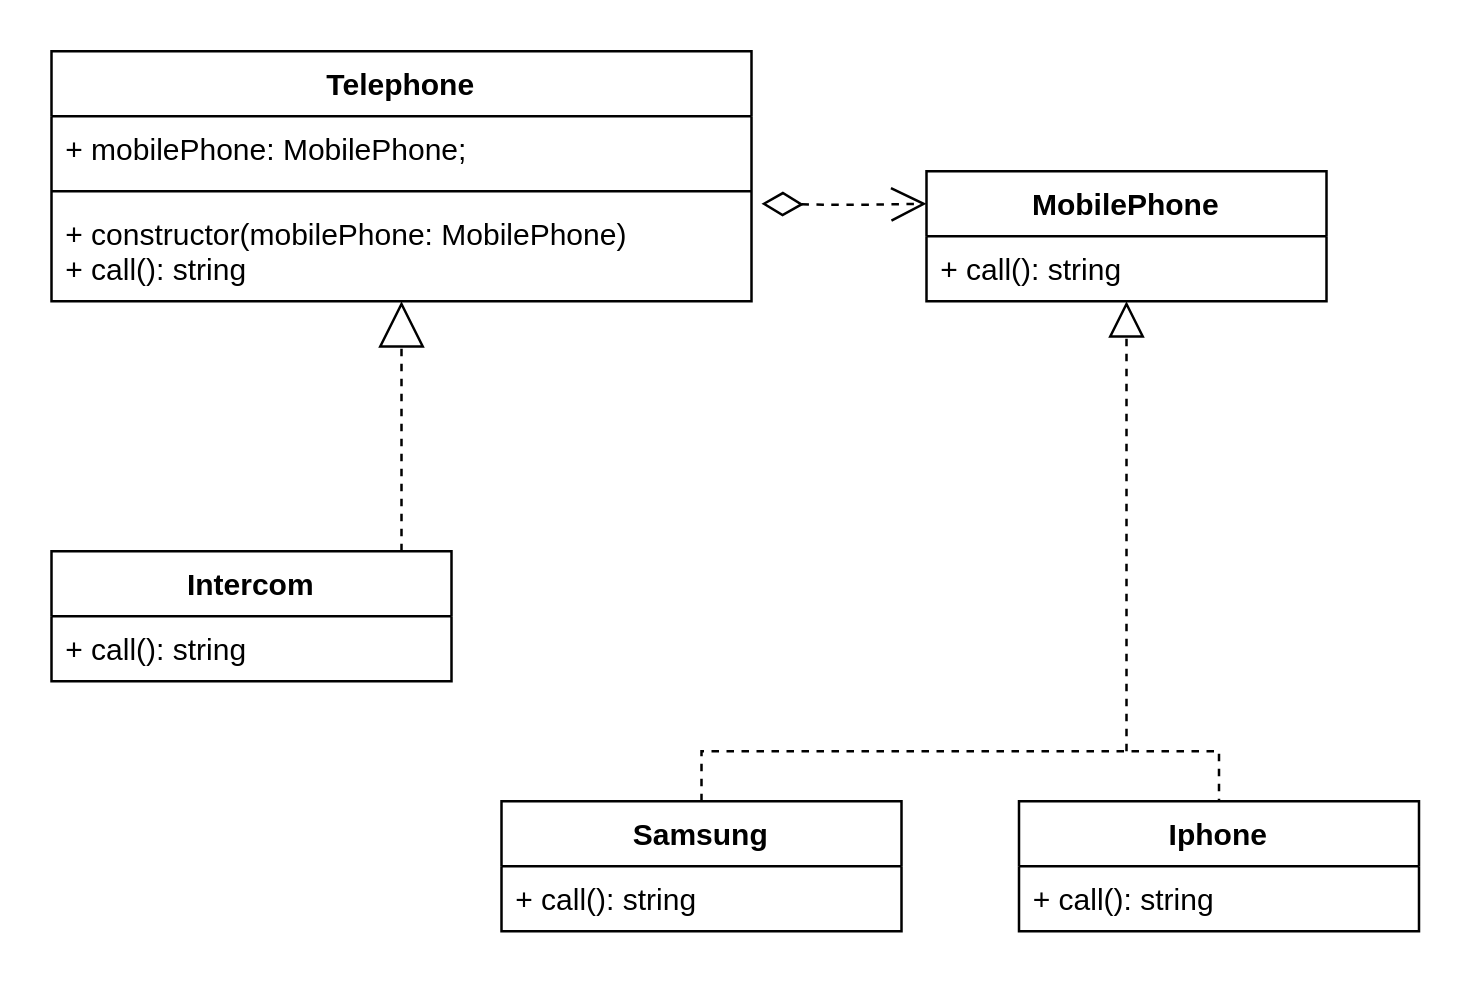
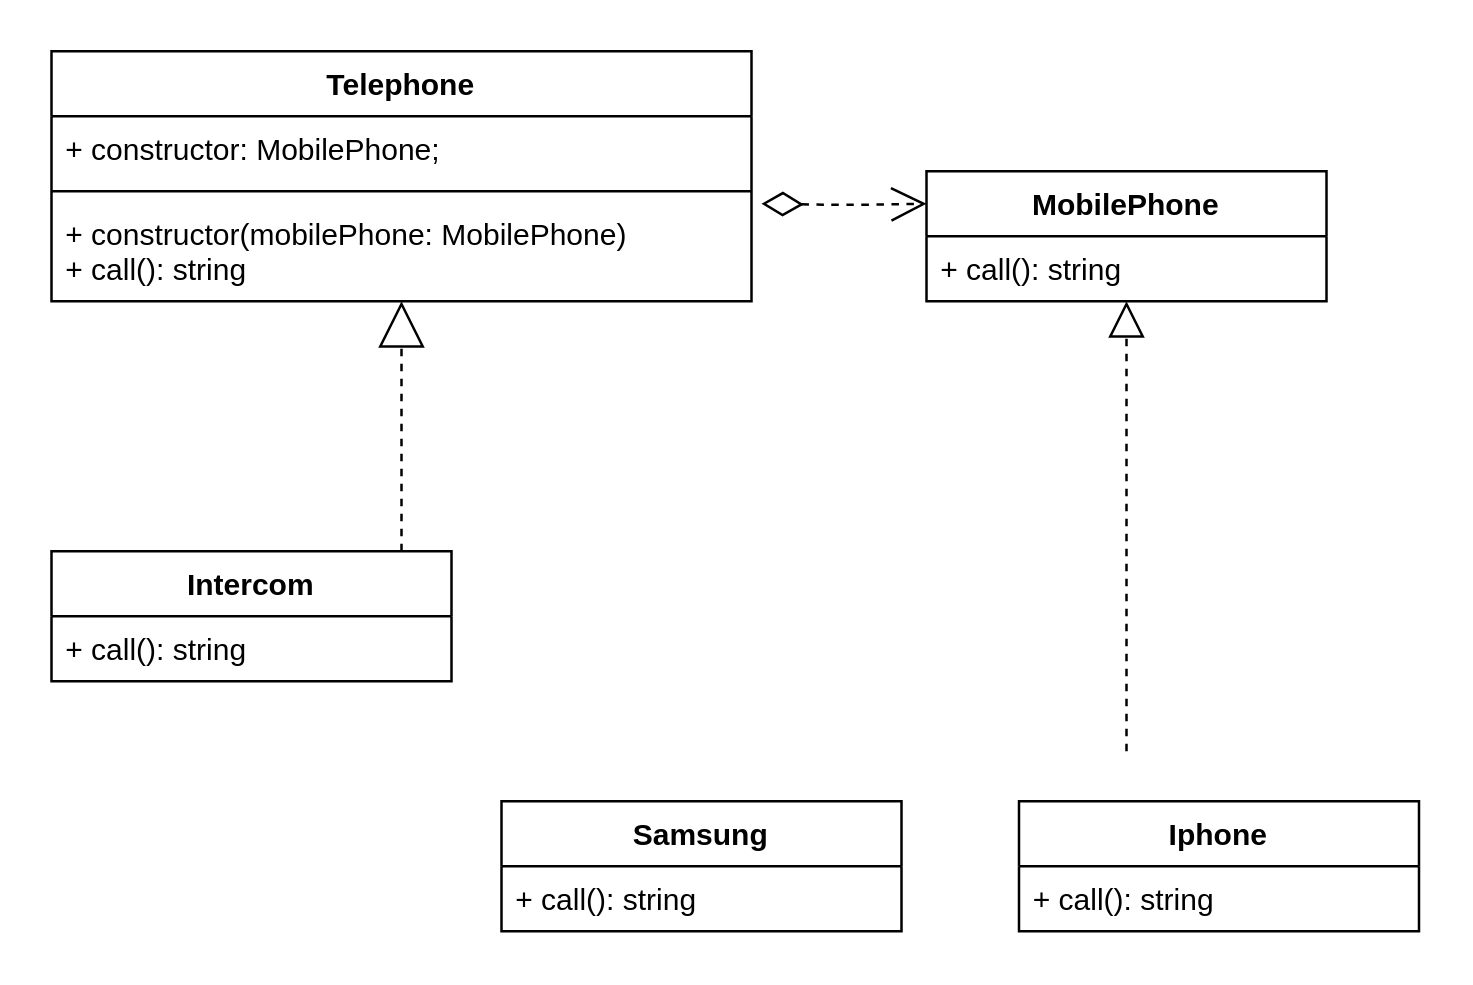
node "+ mobilePhone: MobilePhone;": label "+ mobilePhone: MobilePhone;" -> "+ constructor: MobilePhone;"
edge "Samsung" -- "Iphone": removed
